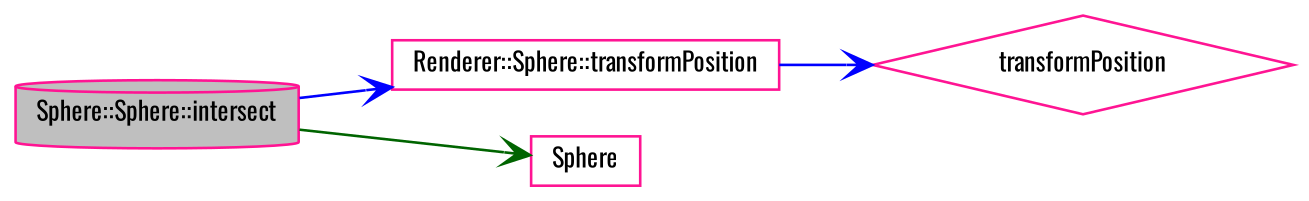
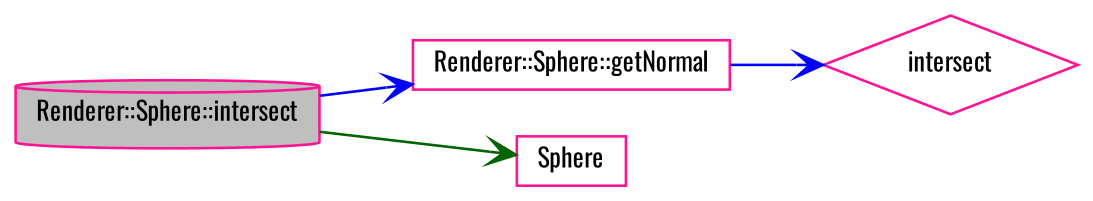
node "Renderer::Sphere::transformPosition": label "Renderer::Sphere::transformPosition" -> "Renderer::Sphere::getNormal"
node "transformPosition": label "transformPosition" -> "intersect"
node "Sphere::Sphere::intersect": label "Sphere::Sphere::intersect" -> "Renderer::Sphere::intersect"
